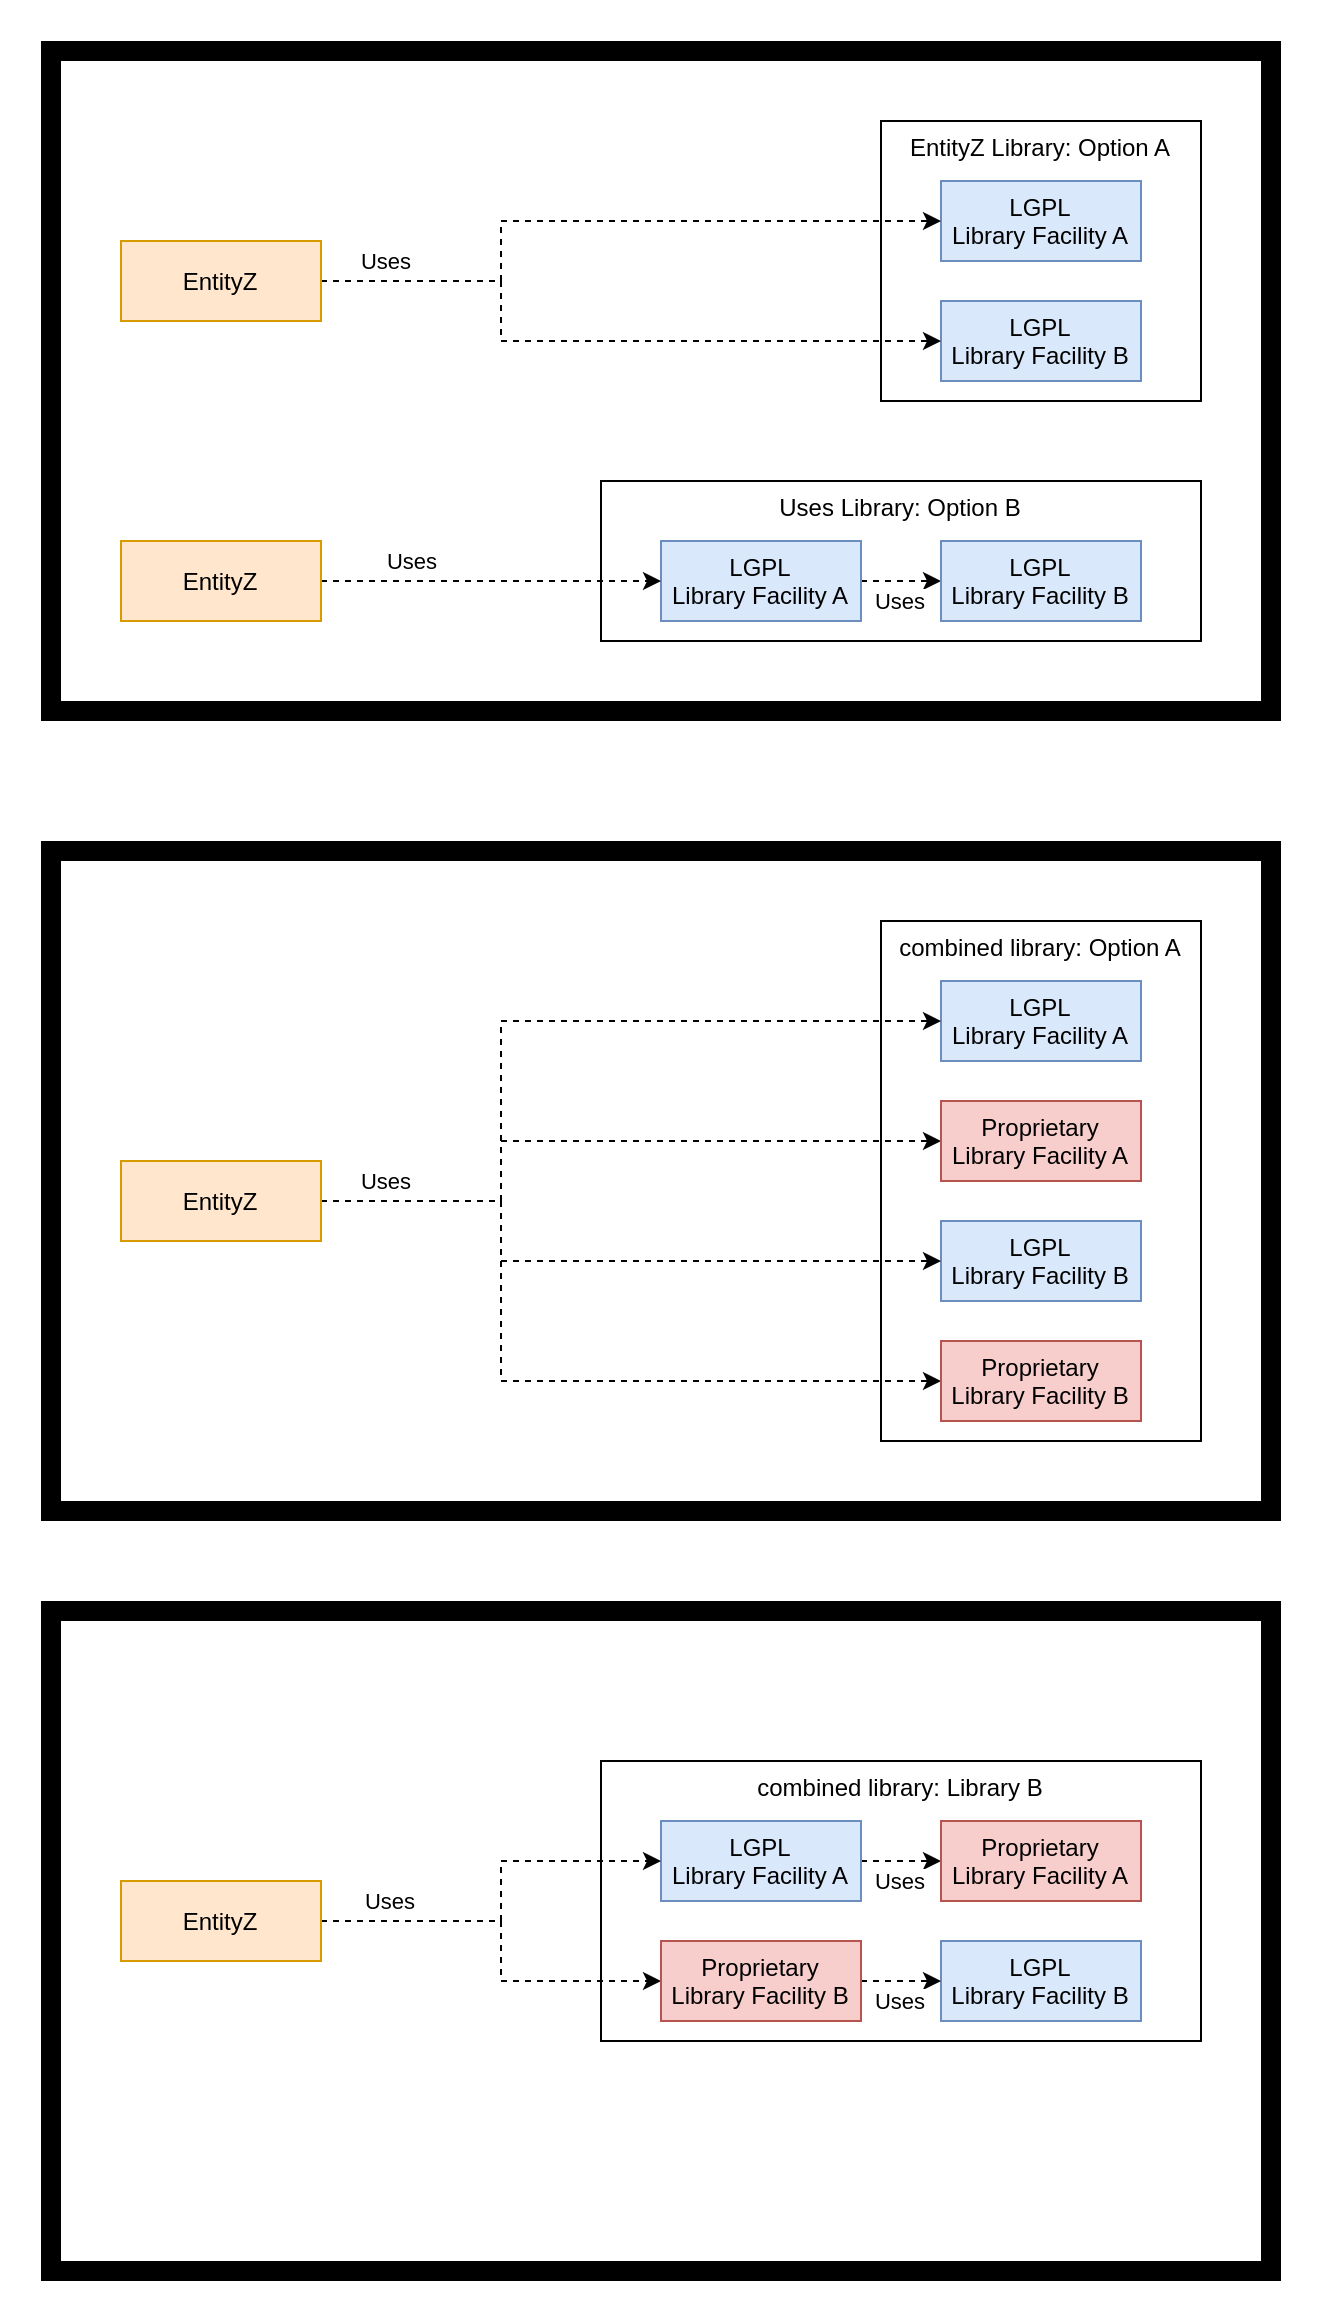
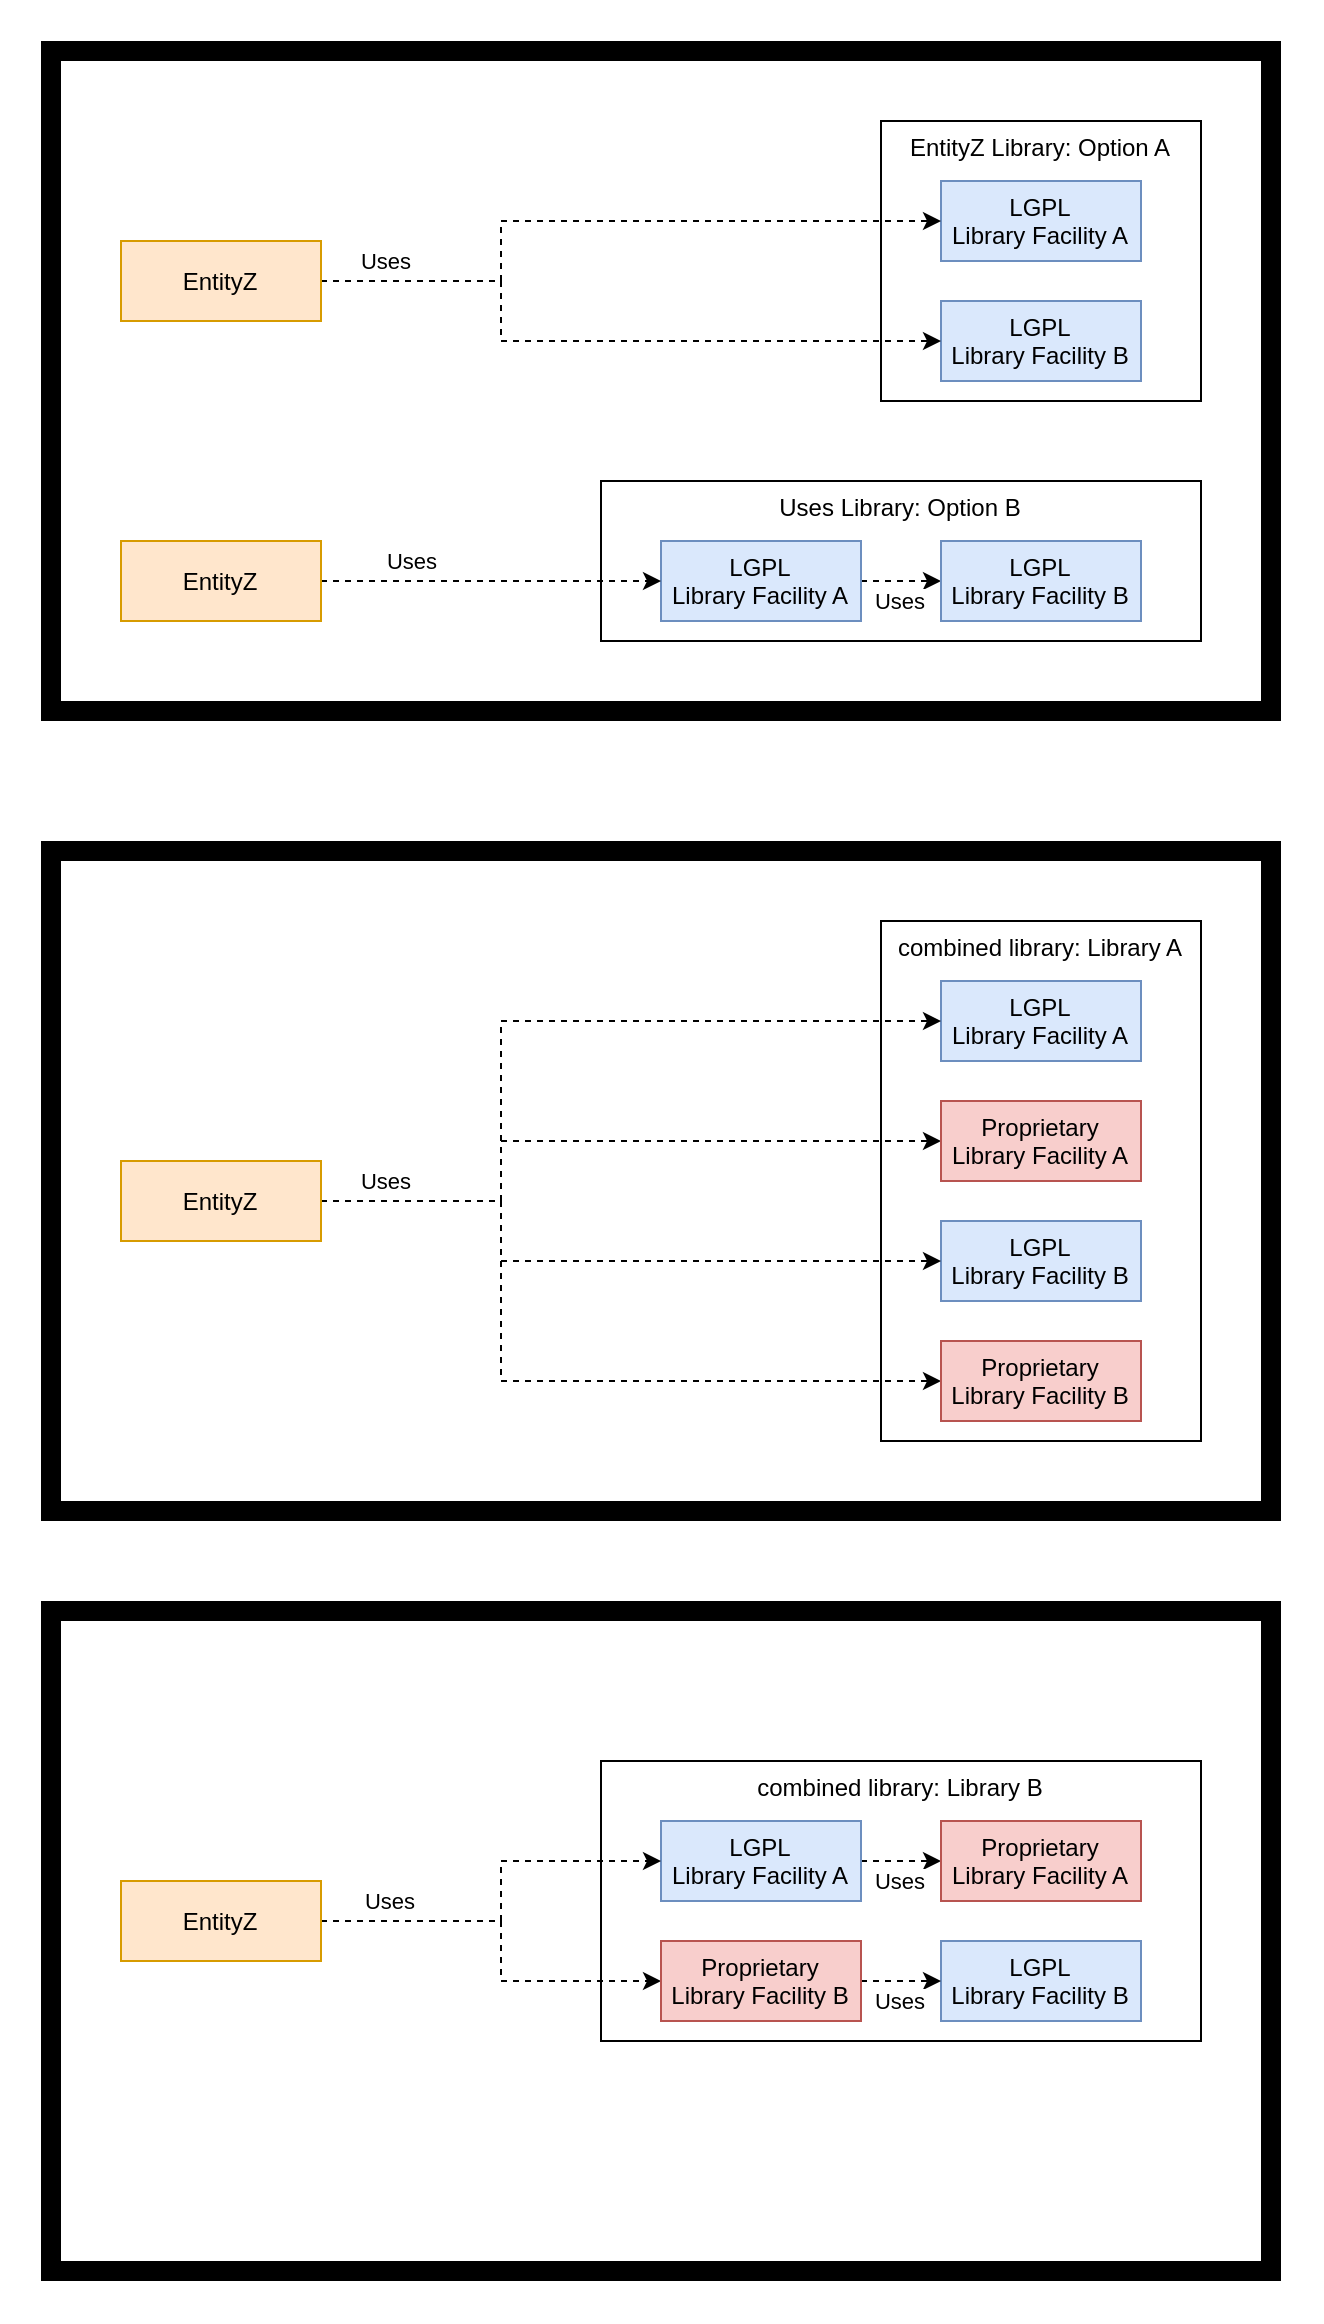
node "combined library: Option A": label "combined library: Option A" -> "combined library: Library A"
